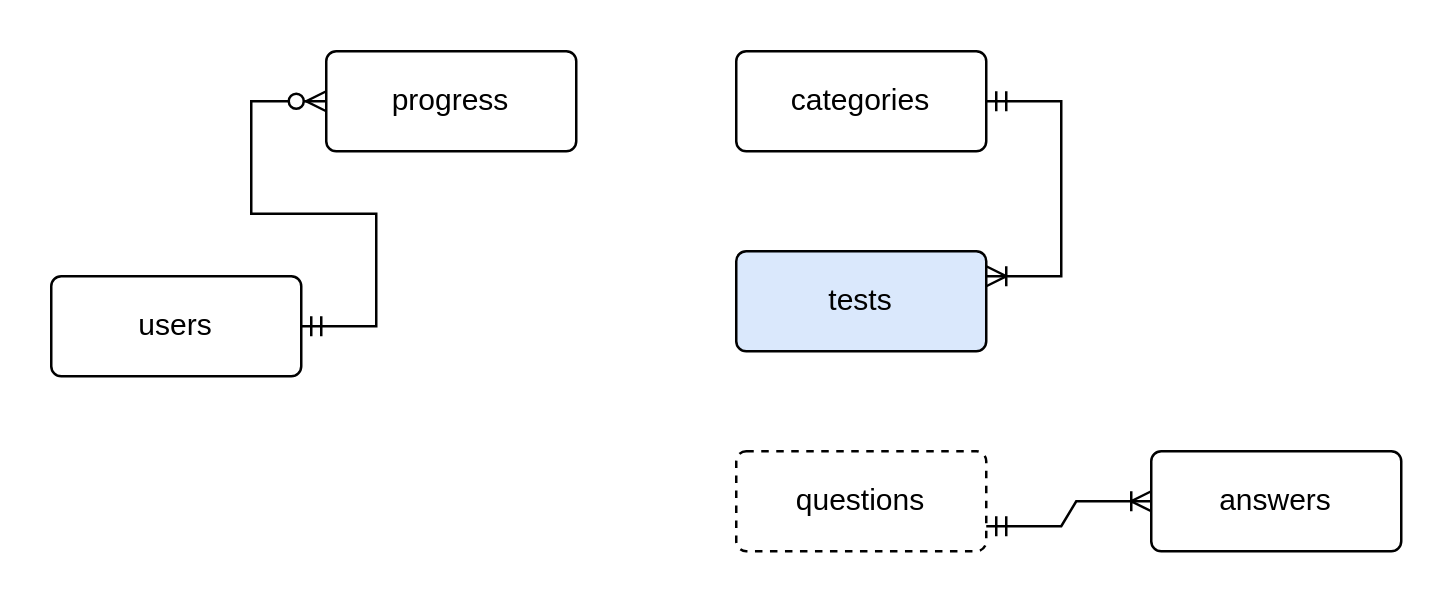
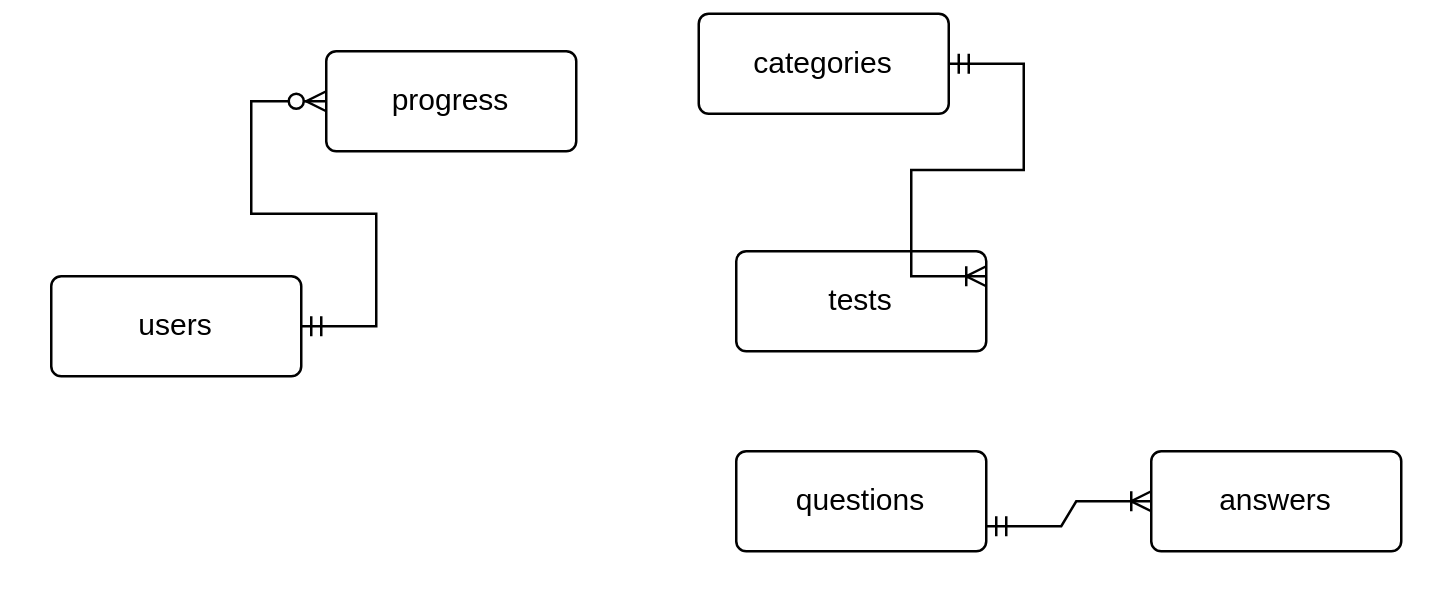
node "categories": moved (861, 101) -> (824, 64)
node "tests": fillcolor #dae8fc -> #ffffff
node "questions": style dashed -> solid
